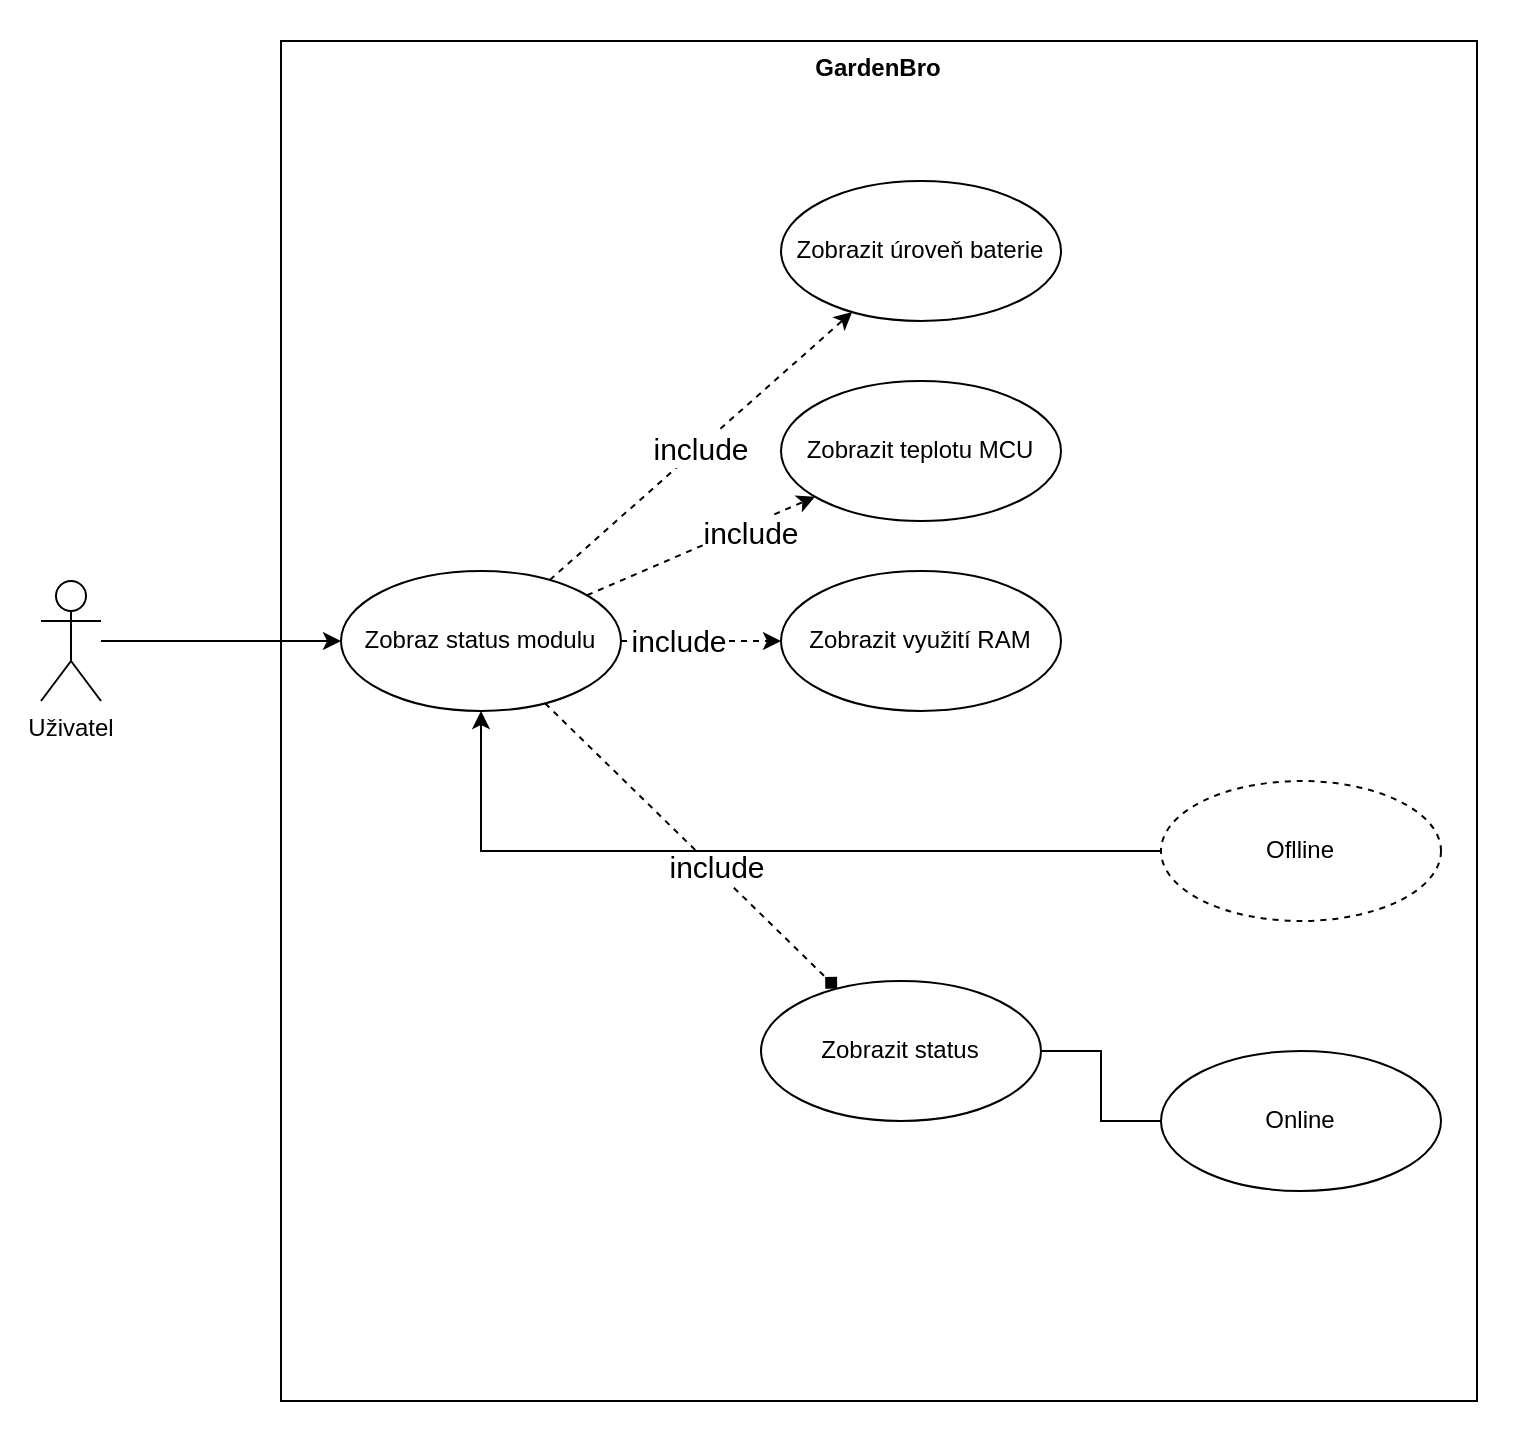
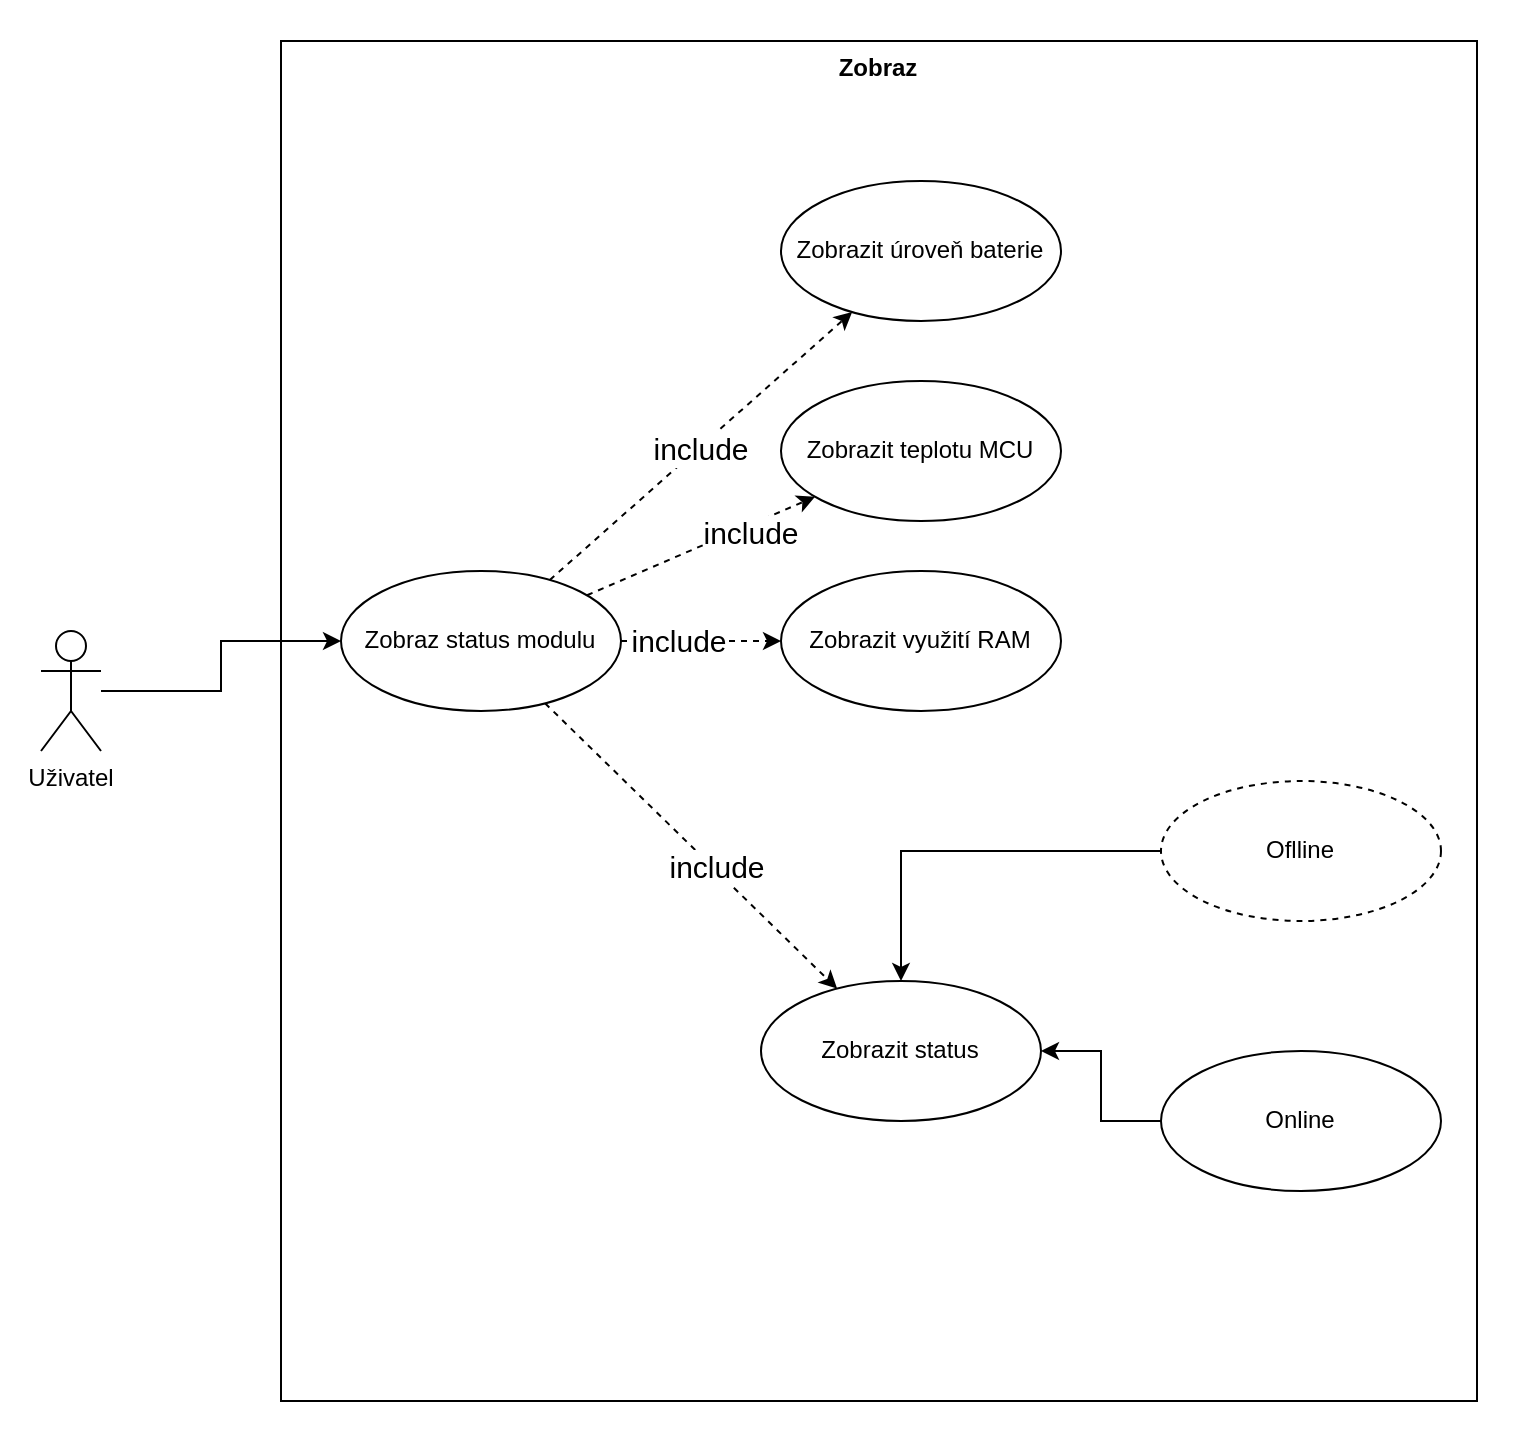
node "GardenBro": label "GardenBro" -> "Zobraz"
node "Uživatel": moved (71, 641) -> (71, 691)
edge "Oflline" -> "Zobraz status modulu": now "Oflline" -> "Zobrazit status"
edge "Zobraz status modulu" -> "Zobrazit status": arrowhead diamond -> classic
edge "Zobrazit status" -- "Online": arrowhead none -> classic
